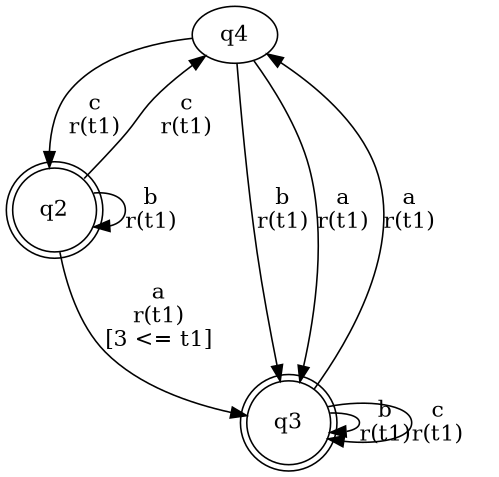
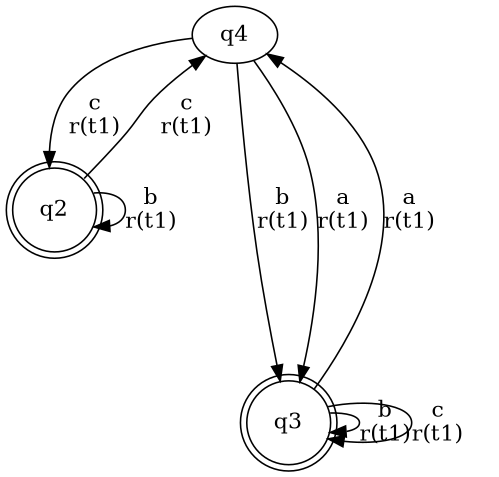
edge "q2" -> "q3": removed, label "a r(t1) [3 <= t1]"
